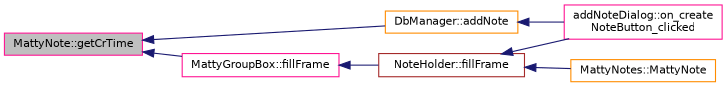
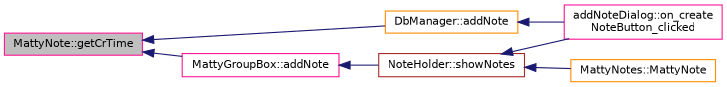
node "MattyGroupBox::fillFrame": label "MattyGroupBox::fillFrame" -> "MattyGroupBox::addNote"
node "NoteHolder::fillFrame": label "NoteHolder::fillFrame" -> "NoteHolder::showNotes"
